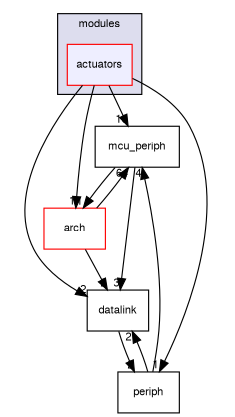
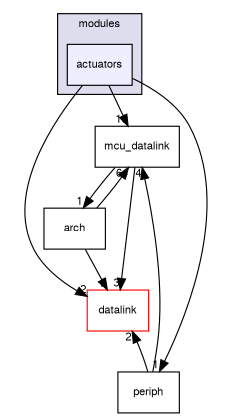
node "actuators": color red -> black
edge "actuators" -> "arch": removed
node "mcu_periph": label "mcu_periph" -> "mcu_datalink"
node "arch": color red -> black
node "datalink": color black -> red
edge "datalink" -> "periph": removed
